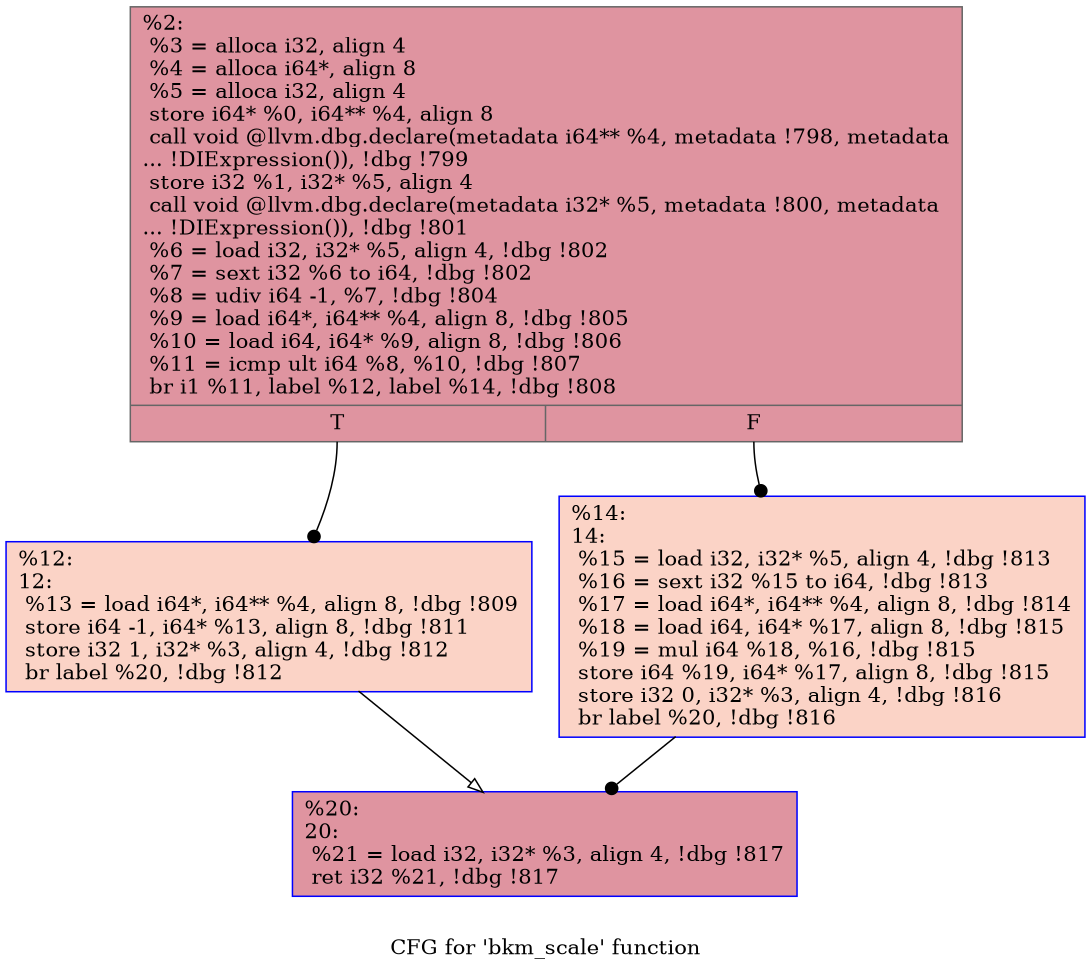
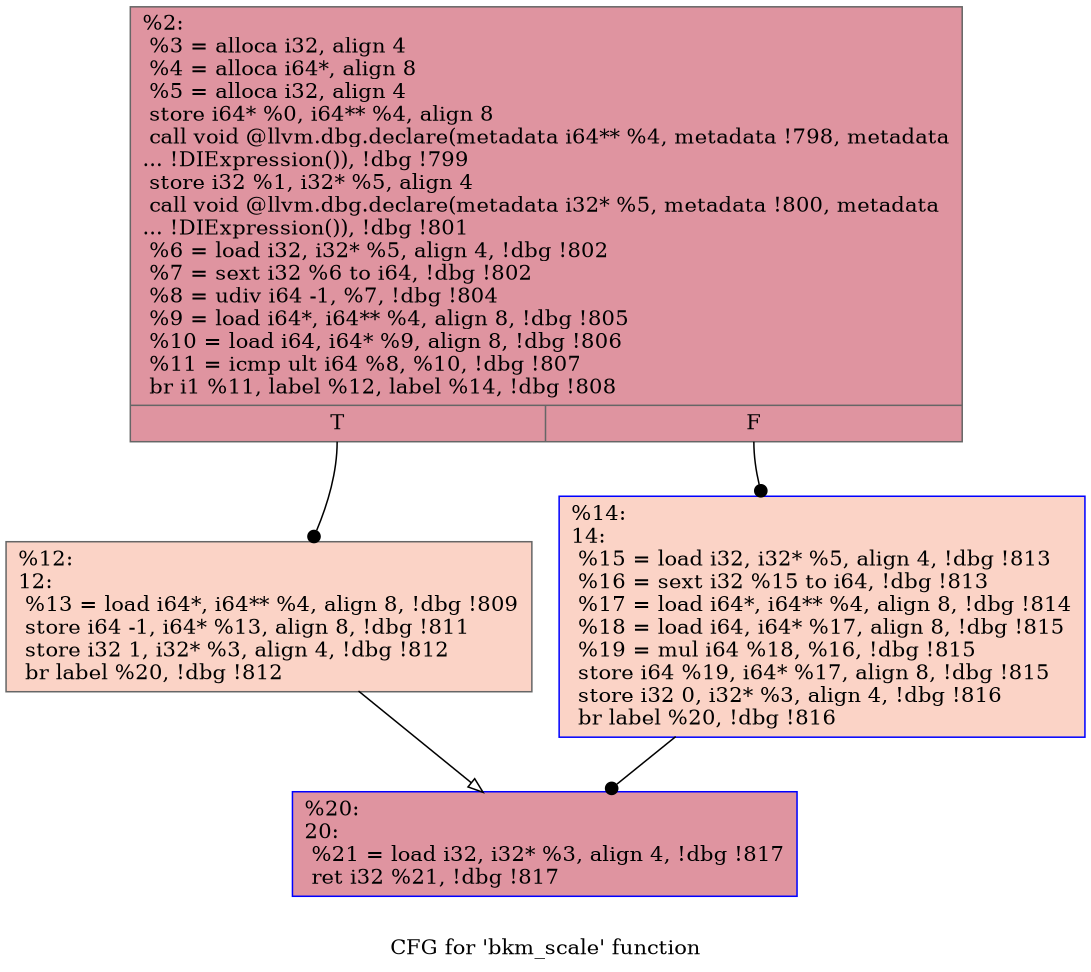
node "%12:": color blue -> gray40
